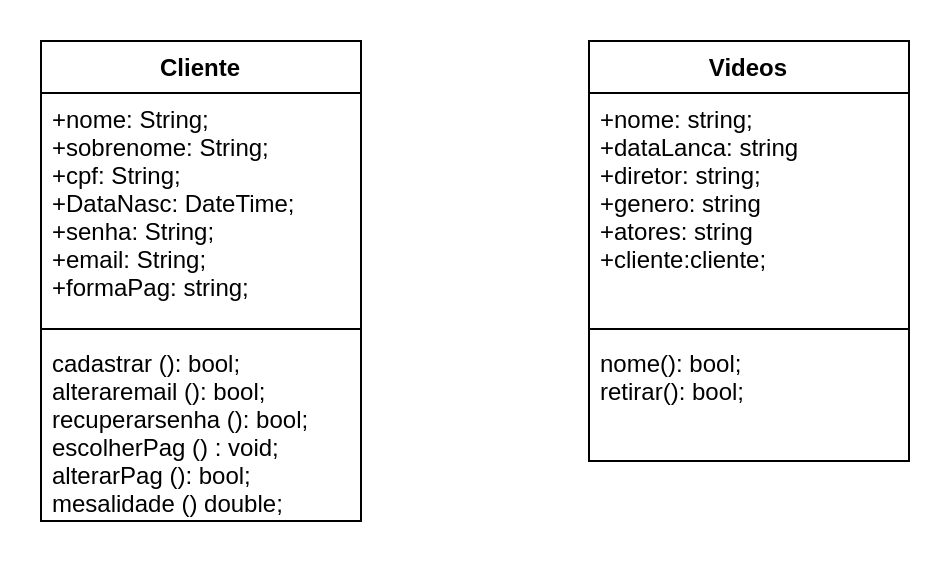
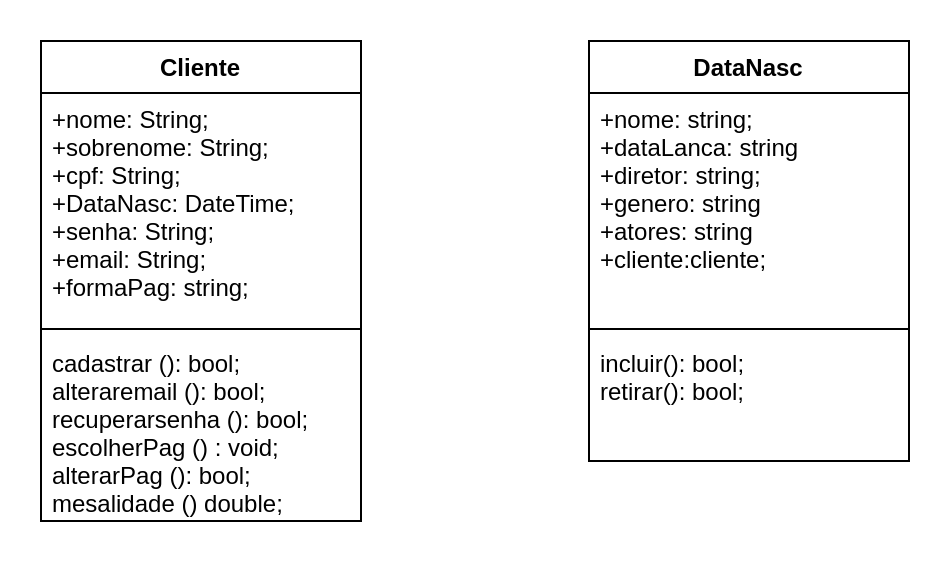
node "Videos": label "Videos" -> "DataNasc"
node "nome(): bool; retirar(): bool;": label "nome(): bool; retirar(): bool;" -> "incluir(): bool; retirar(): bool;"
